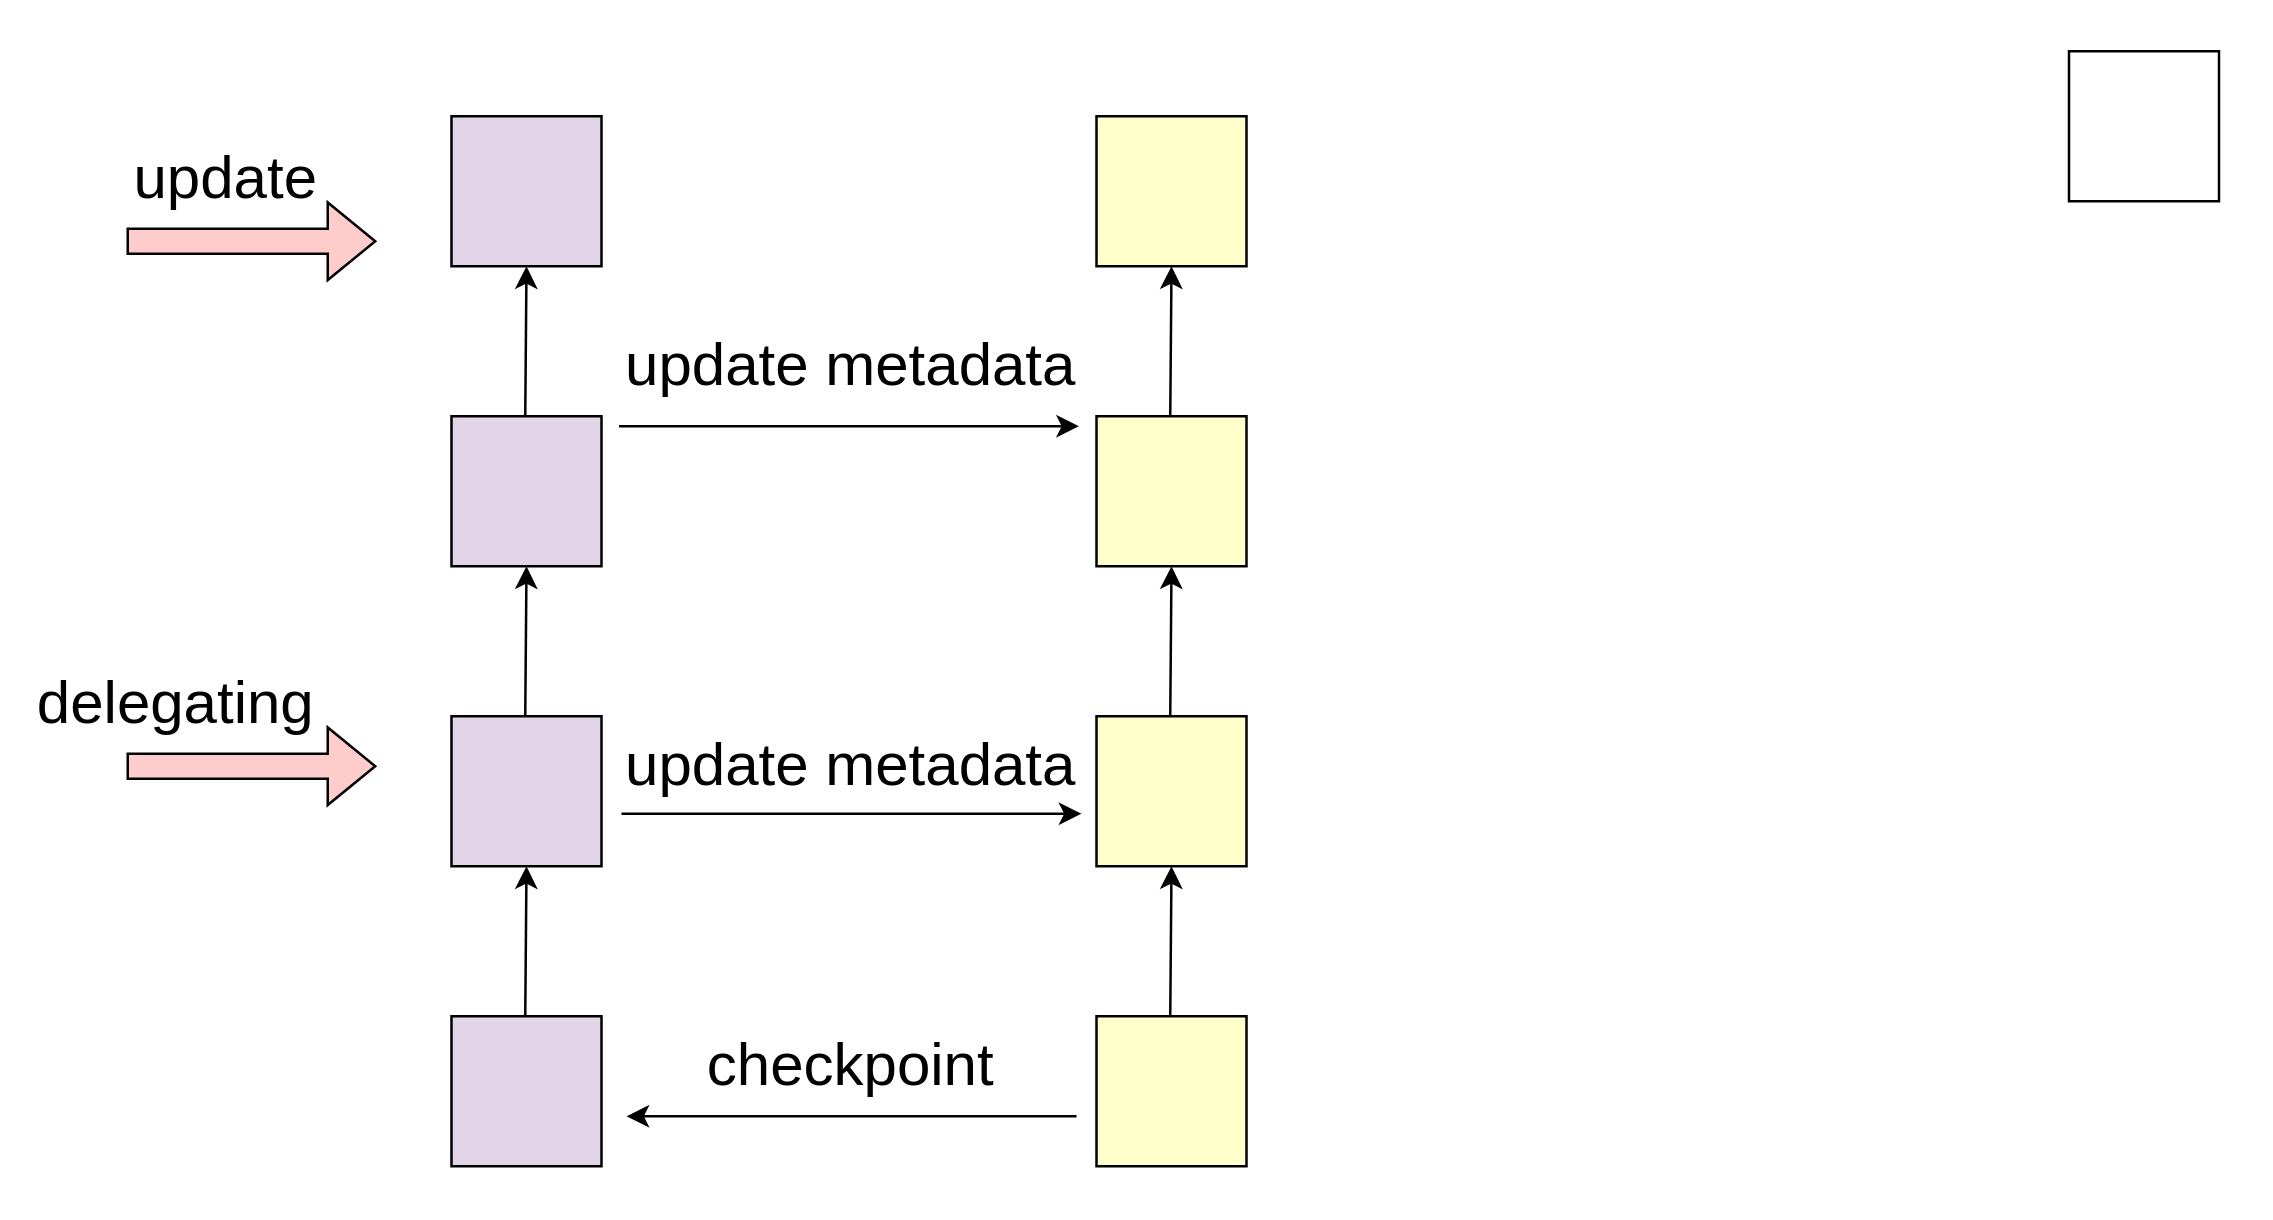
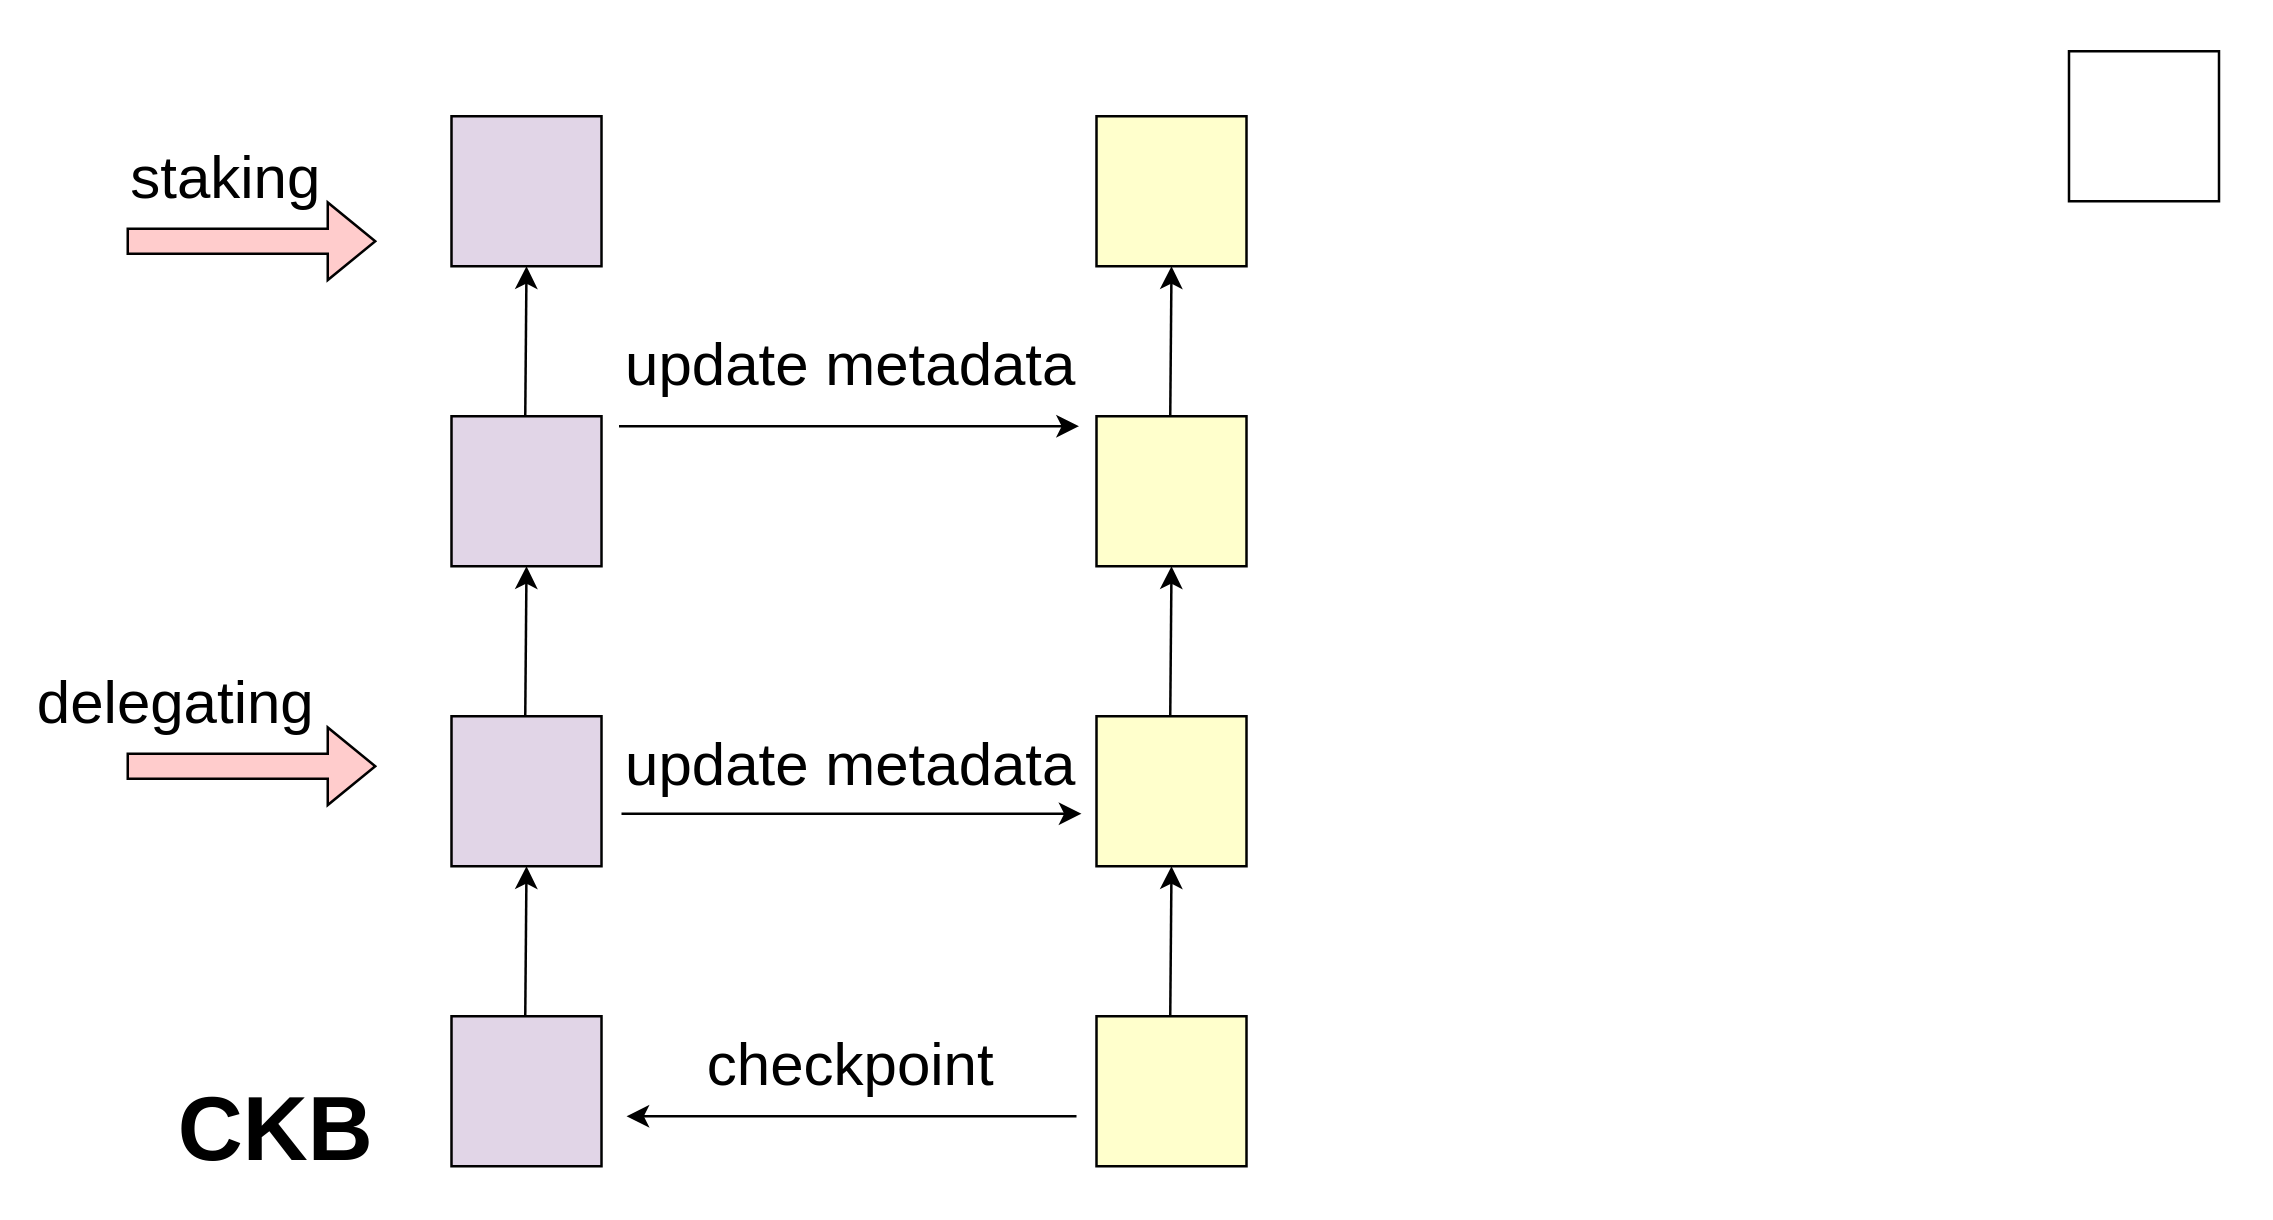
node "update": label "update" -> "staking"
node "CKB": added
